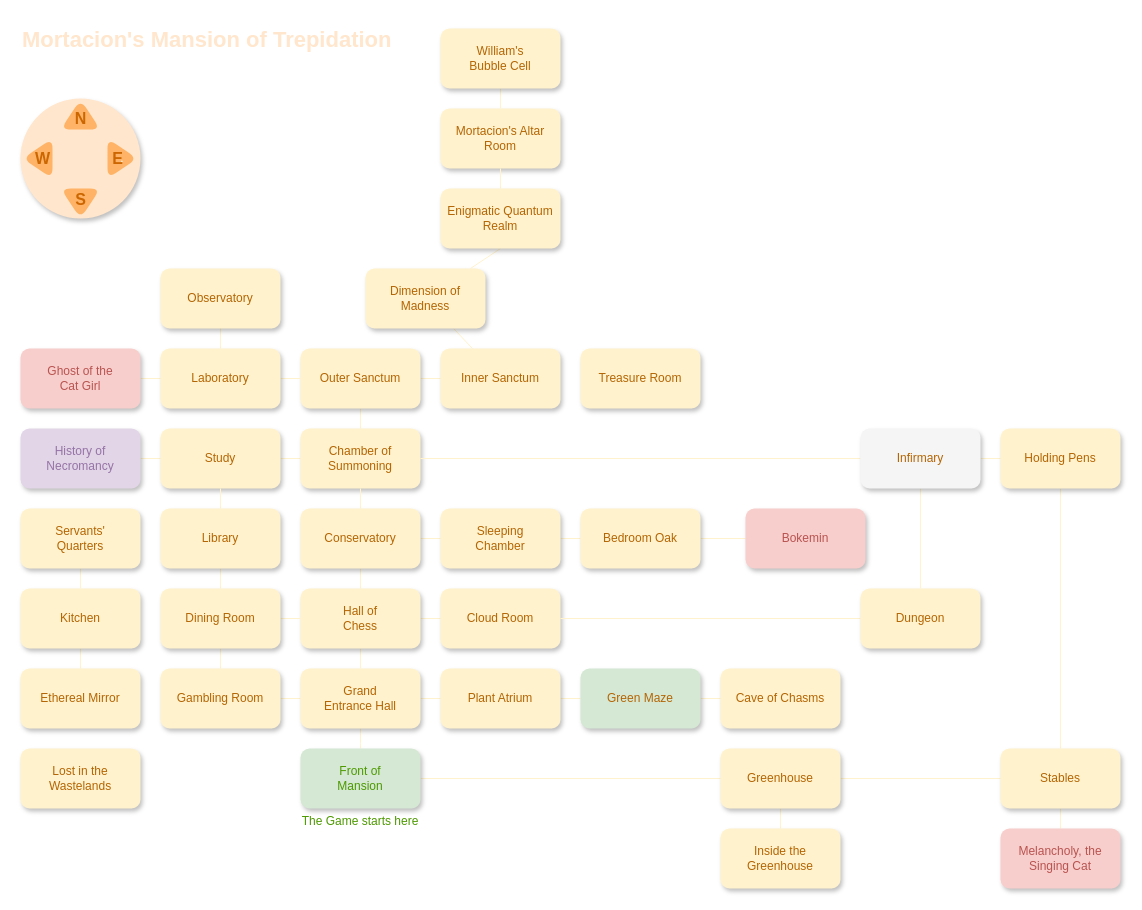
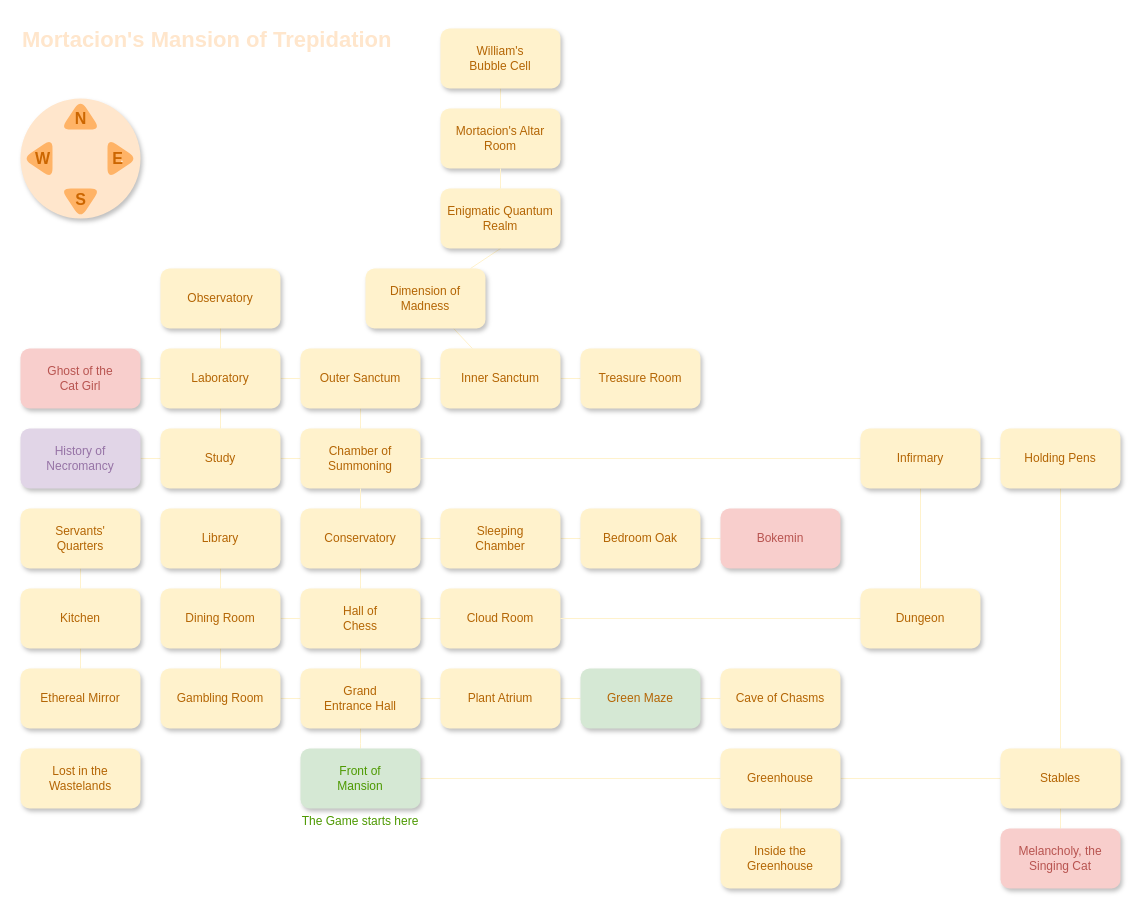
edge "Inner Sanctum" -- "Treasure Room": added
edge "Laboratory" -- "Study": added
node "Infirmary": fillcolor #f5f5f5 -> #fff2cc
edge "Study" -- "Library": removed
node "Bokemin": moved (806, 539) -> (781, 539)
